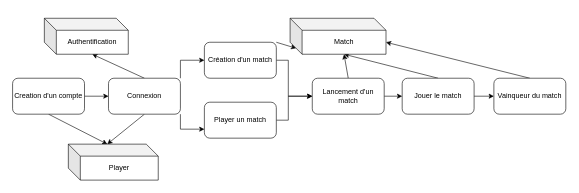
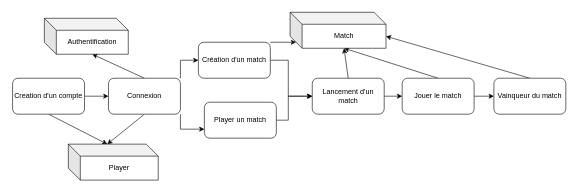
node "Match": moved (338, 36) -> (338, 30)
node "Création d'un match": moved (240, 60) -> (234, 60)
